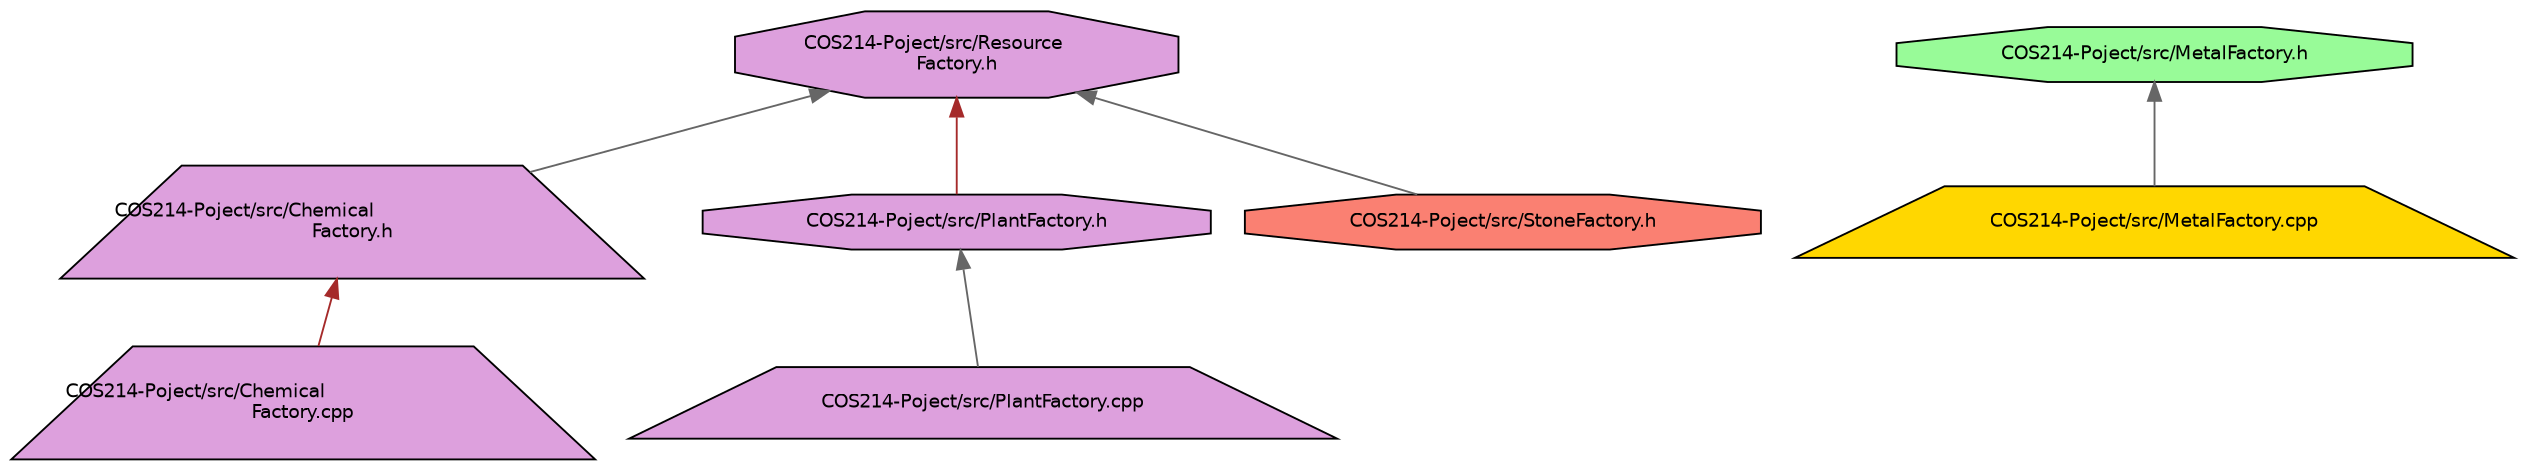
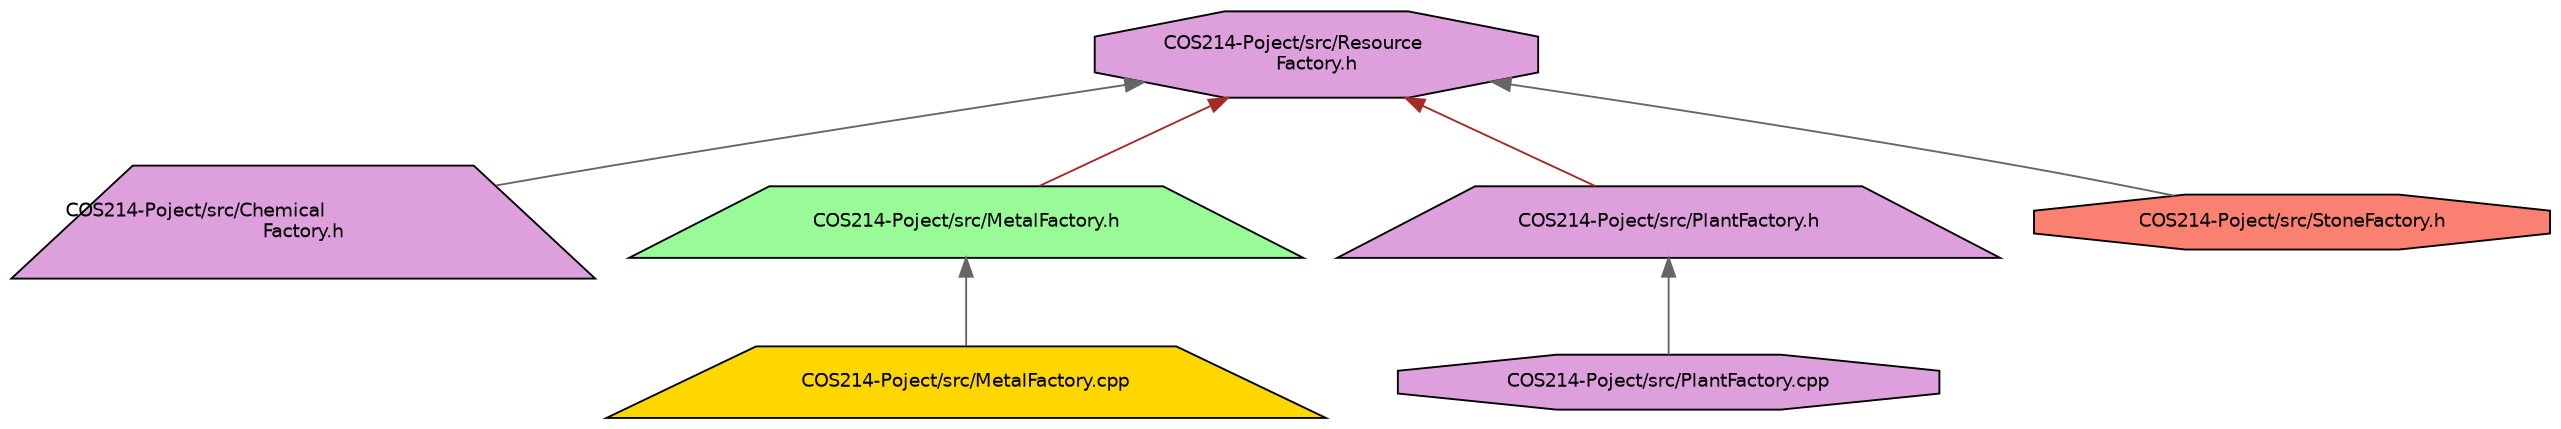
node "COS214-Poject/src/MetalFactory.h": shape octagon -> trapezium
edge "COS214-Poject/src/MetalFactory.h" -> "COS214-Poject/src/Resource Factory.h": added
node "COS214-Poject/src/PlantFactory.h": shape octagon -> trapezium
node "COS214-Poject/src/Chemical Factory.cpp": removed
node "COS214-Poject/src/PlantFactory.cpp": shape trapezium -> octagon
